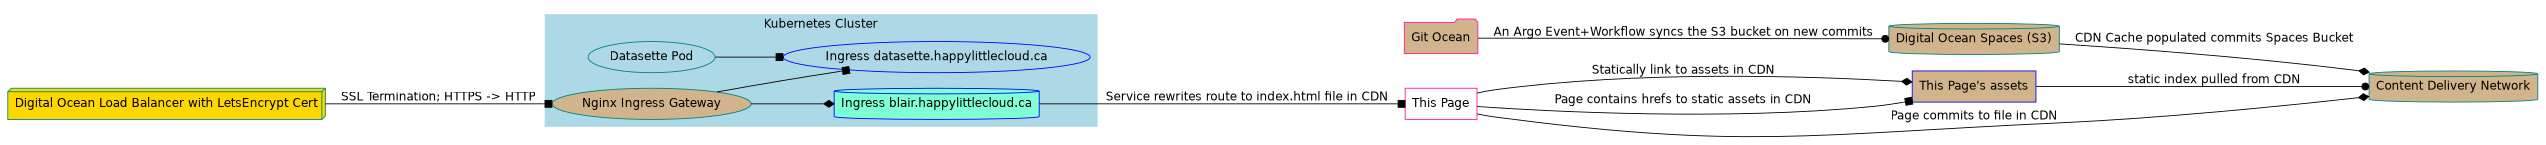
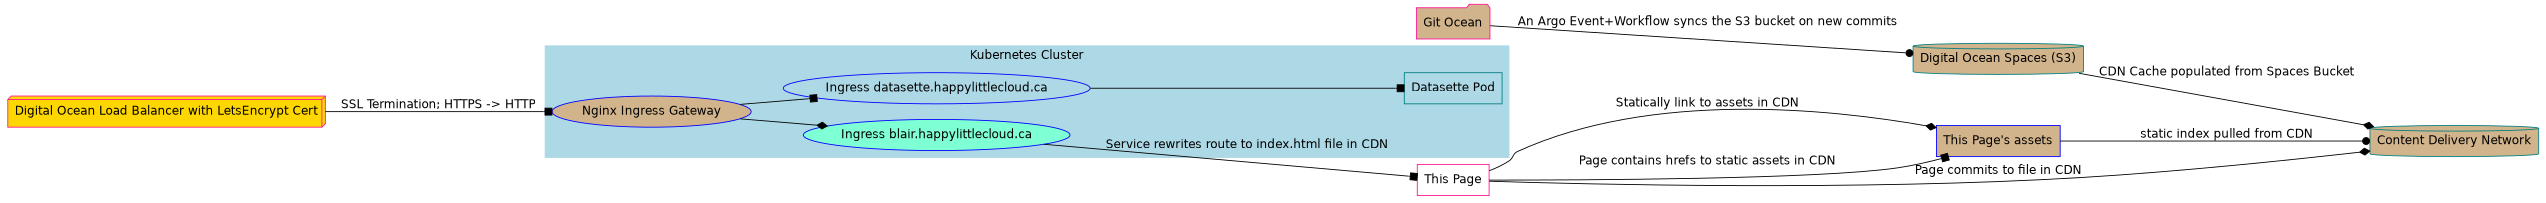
edge "Digital Ocean Spaces (S3)" -> "Content Delivery Network": label "CDN Cache populated commits Spaces Bucket" -> "CDN Cache populated from Spaces Bucket"
node "Datasette Pod": shape ellipse -> box
edge "Datasette Pod" -> "Ingress datasette.happylittlecloud.ca": reversed
node "Digital Ocean Load Balancer with LetsEncrypt Cert": color teal -> deeppink
node "Nginx Ingress Gateway": color teal -> blue
node "Ingress blair.happylittlecloud.ca": shape cylinder -> ellipse
